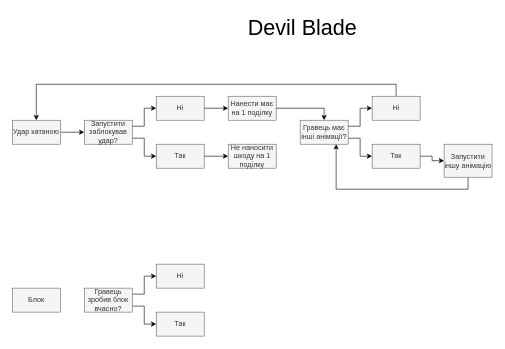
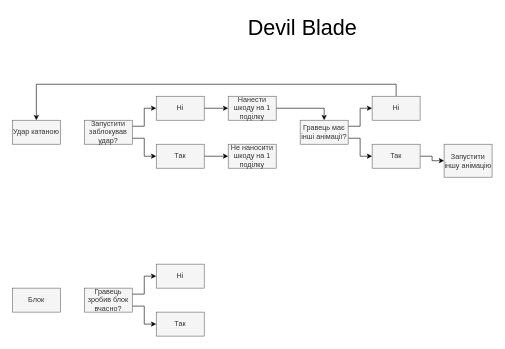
node "Нанести має на 1 поділку": label "Нанести має на 1 поділку" -> "Нанести шкоду на 1 поділку"
edge "Удар катаною" -> "Запустити заблокував удар?": removed
edge "Запустити іншу анімацію" -> "Гравець має інші анімації?": removed
